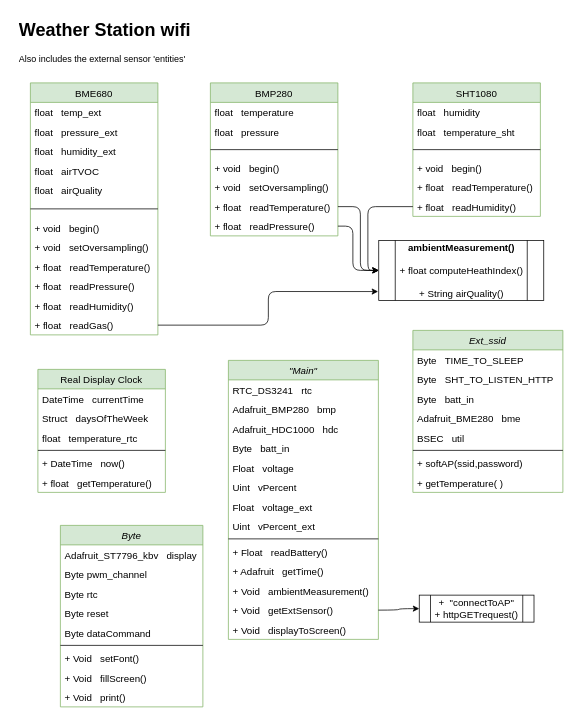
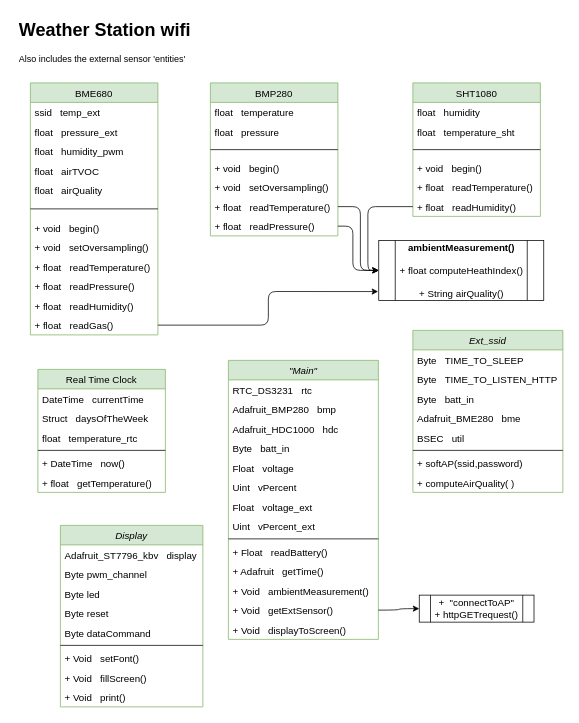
node "float temp_ext": label "float temp_ext" -> "ssid temp_ext"
node "float humidity_ext": label "float humidity_ext" -> "float humidity_pwm"
node "Real Display Clock": label "Real Display Clock" -> "Real Time Clock"
node "Byte SHT_TO_LISTEN_HTTP": label "Byte SHT_TO_LISTEN_HTTP" -> "Byte TIME_TO_LISTEN_HTTP"
node "RTC_DS3241 rtc": label "RTC_DS3241 rtc" -> "RTC_DS3231 rtc"
node "+ getTemperature( )": label "+ getTemperature( )" -> "+ computeAirQuality( )"
node "Byte": label "Byte" -> "Display"
node "Byte rtc": label "Byte rtc" -> "Byte led"
